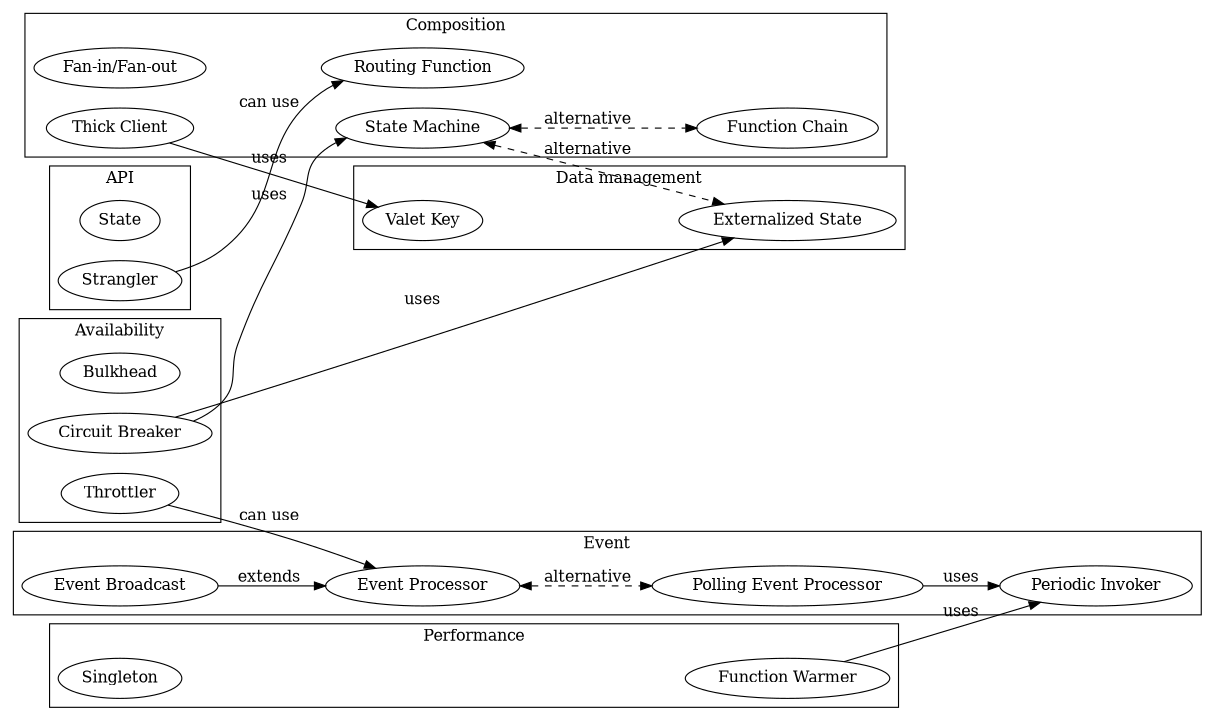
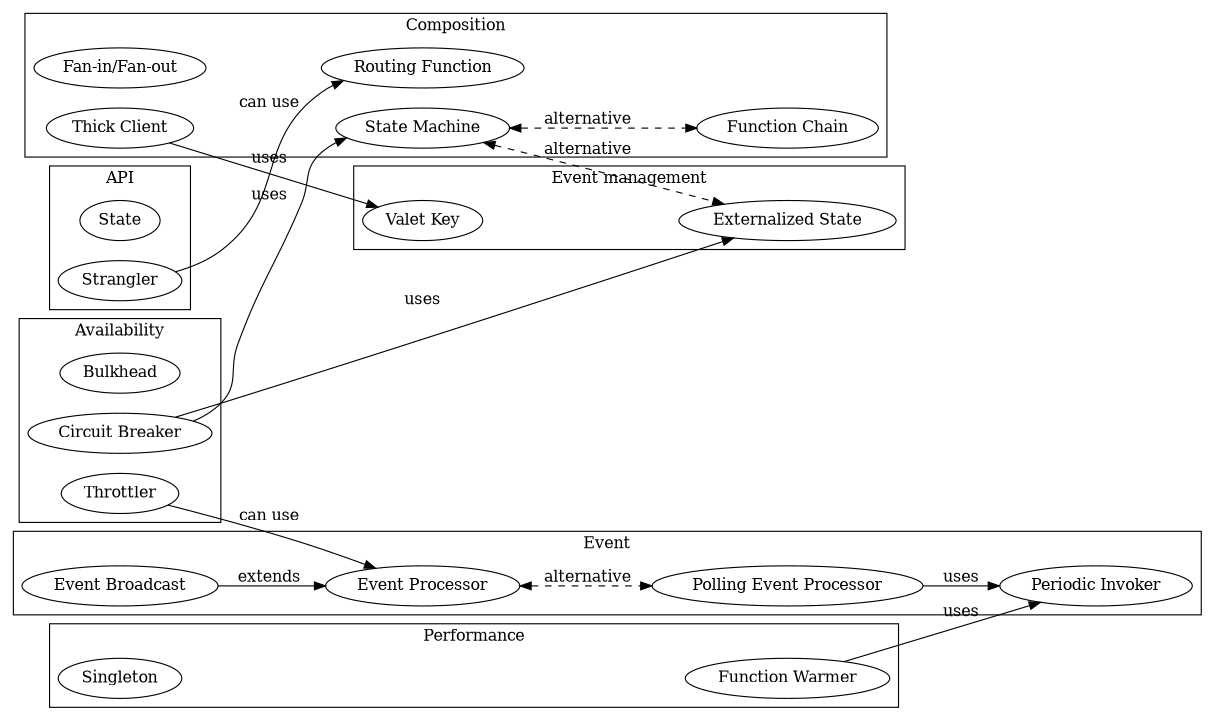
cluster "Data management": label "Data management" -> "Event management"
